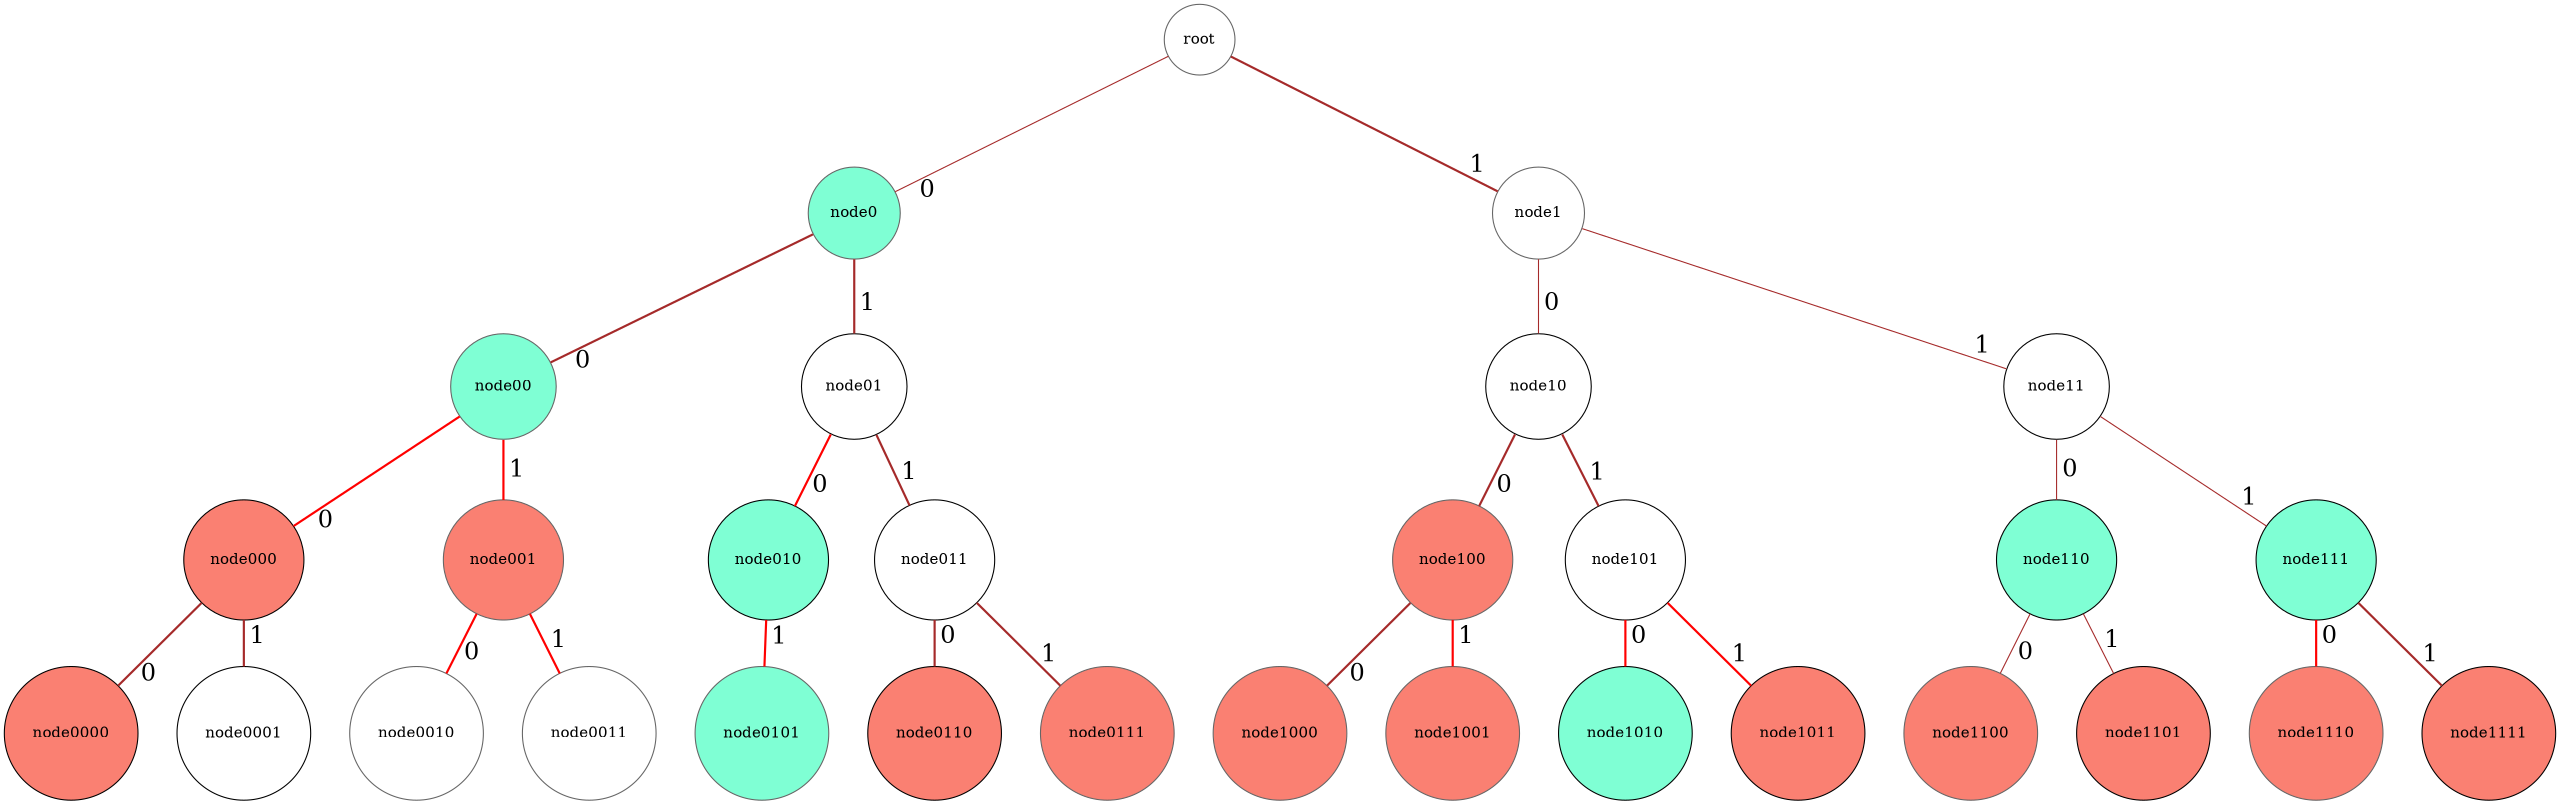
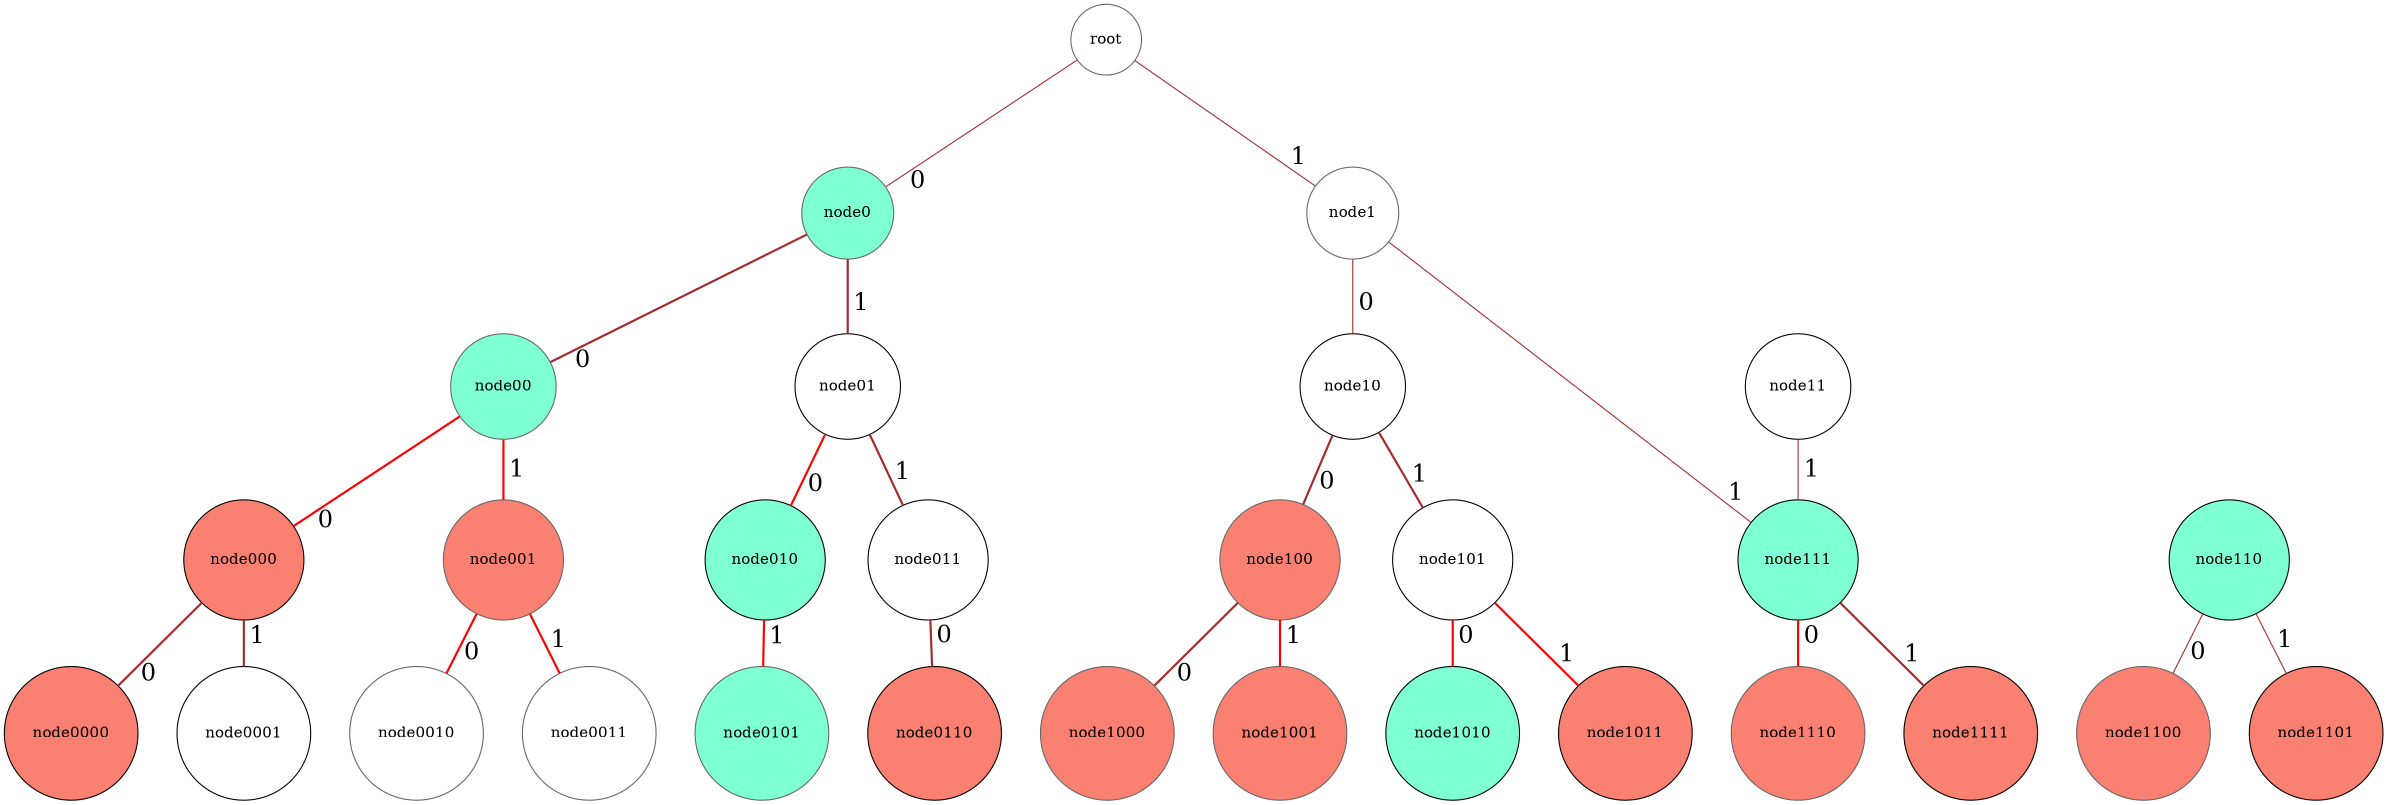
edge "root" -- "node1": style bold -> solid
edge "node1" -- "node11": now "node1" -- "node111"
edge "node11" -- "node110": removed
node "node0111": removed
